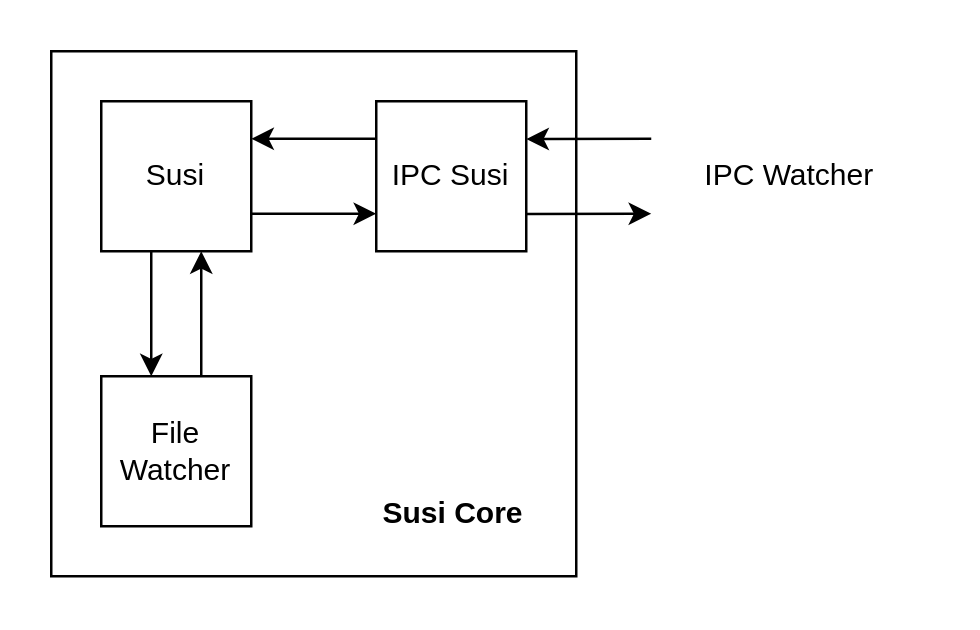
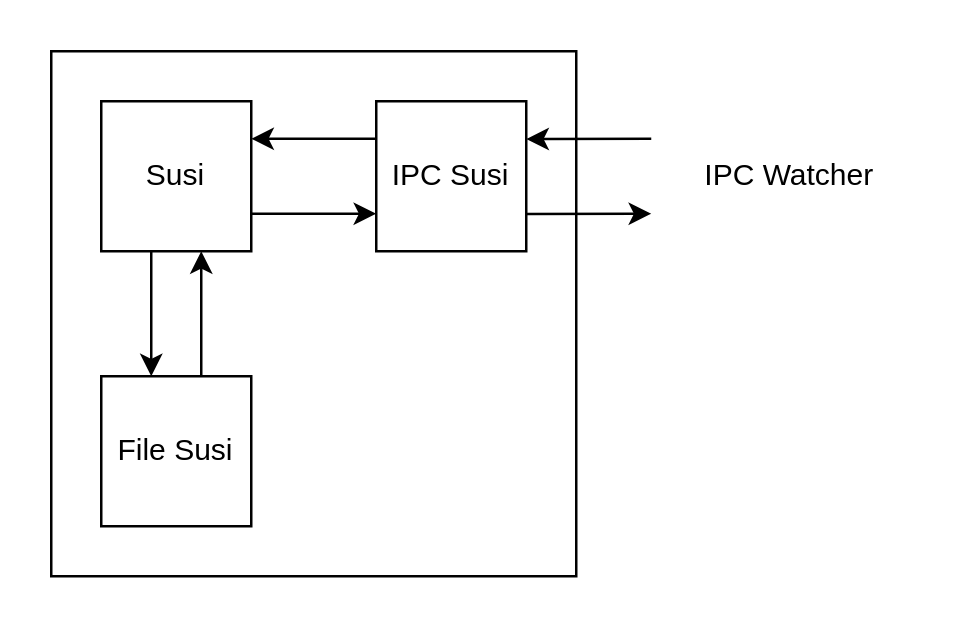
node "File Watcher": label "File Watcher" -> "File Susi"
node "Susi Core": removed
